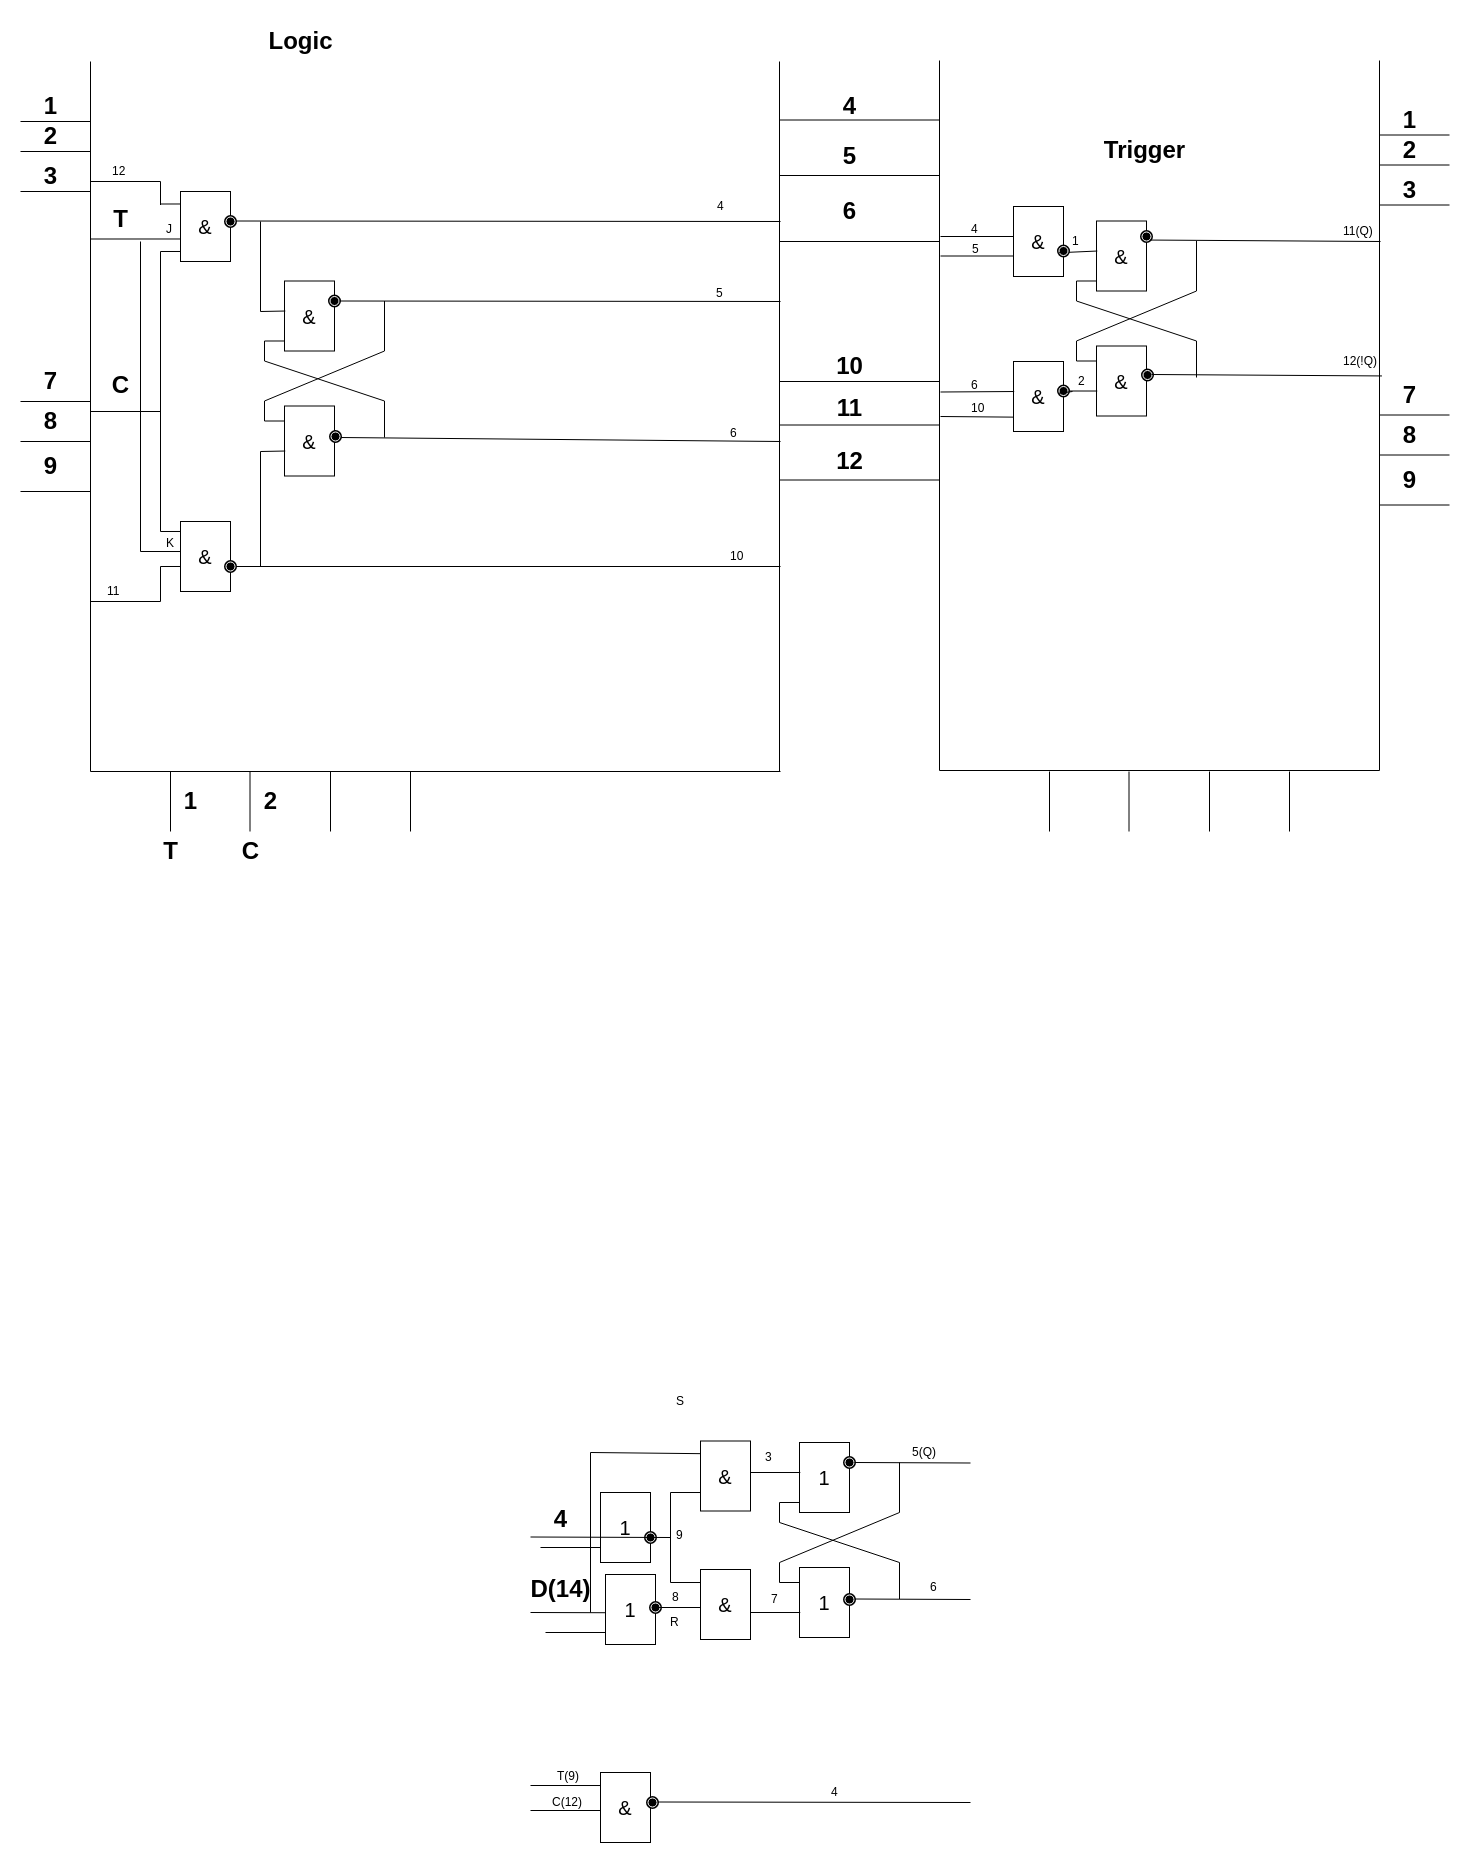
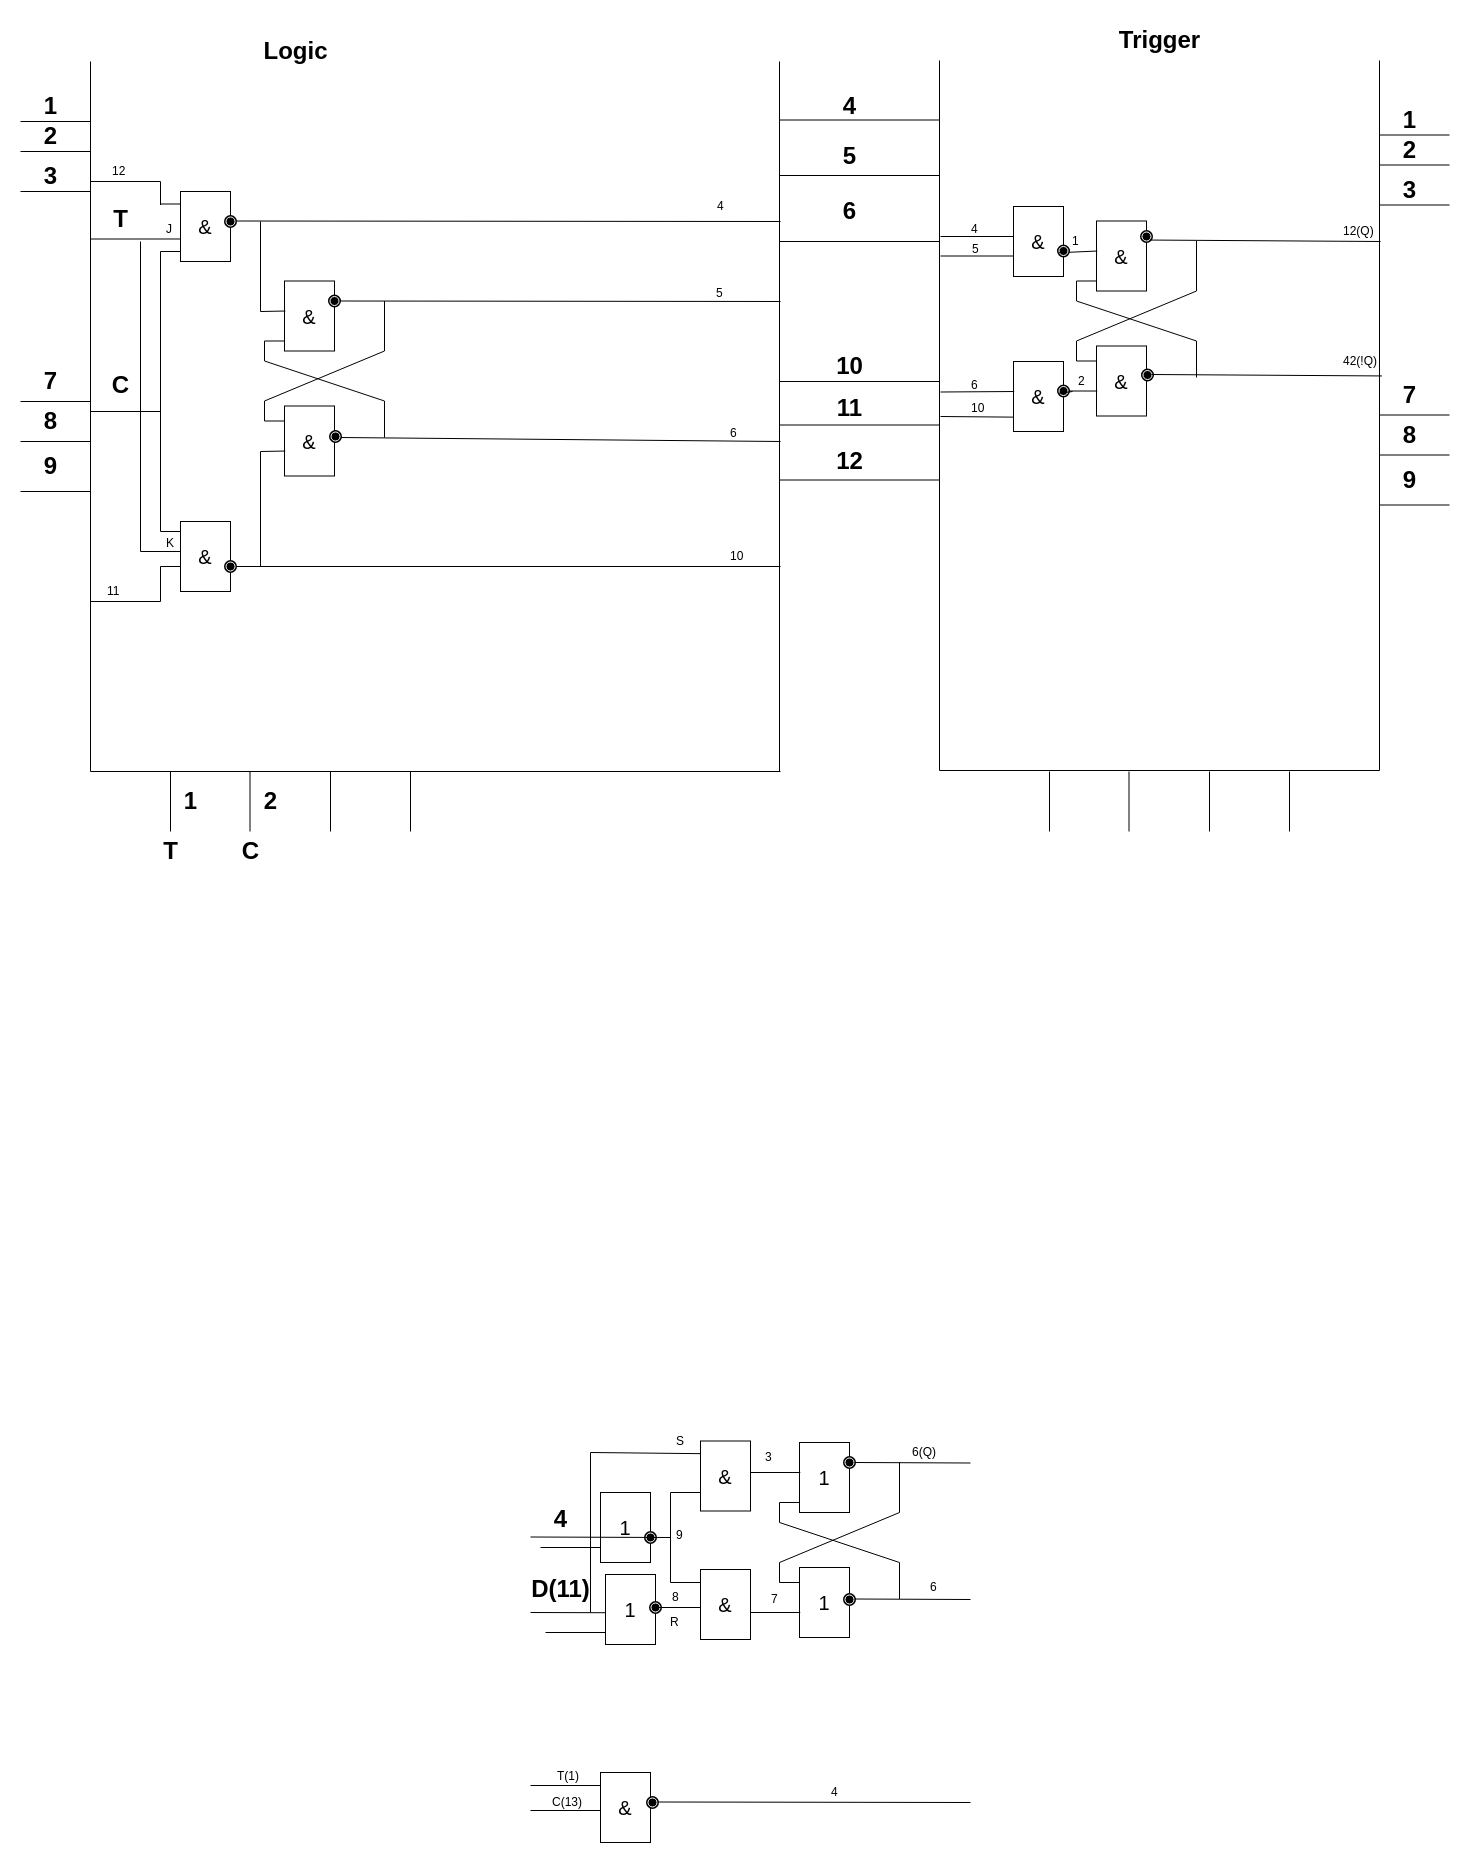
node "Logic": moved (301, 42) -> (296, 52)
node "Trigger": moved (1144, 151) -> (1159, 41)
node "11(Q)": label "11(Q)" -> "12(Q)"
node "12(!Q)": label "12(!Q)" -> "42(!Q)"
node "S": moved (685, 1402) -> (685, 1442)
node "5(Q)": label "5(Q)" -> "6(Q)"
node "D(14)": label "D(14)" -> "D(11)"
node "T(9)": label "T(9)" -> "T(1)"
node "C(12)": label "C(12)" -> "C(13)"
